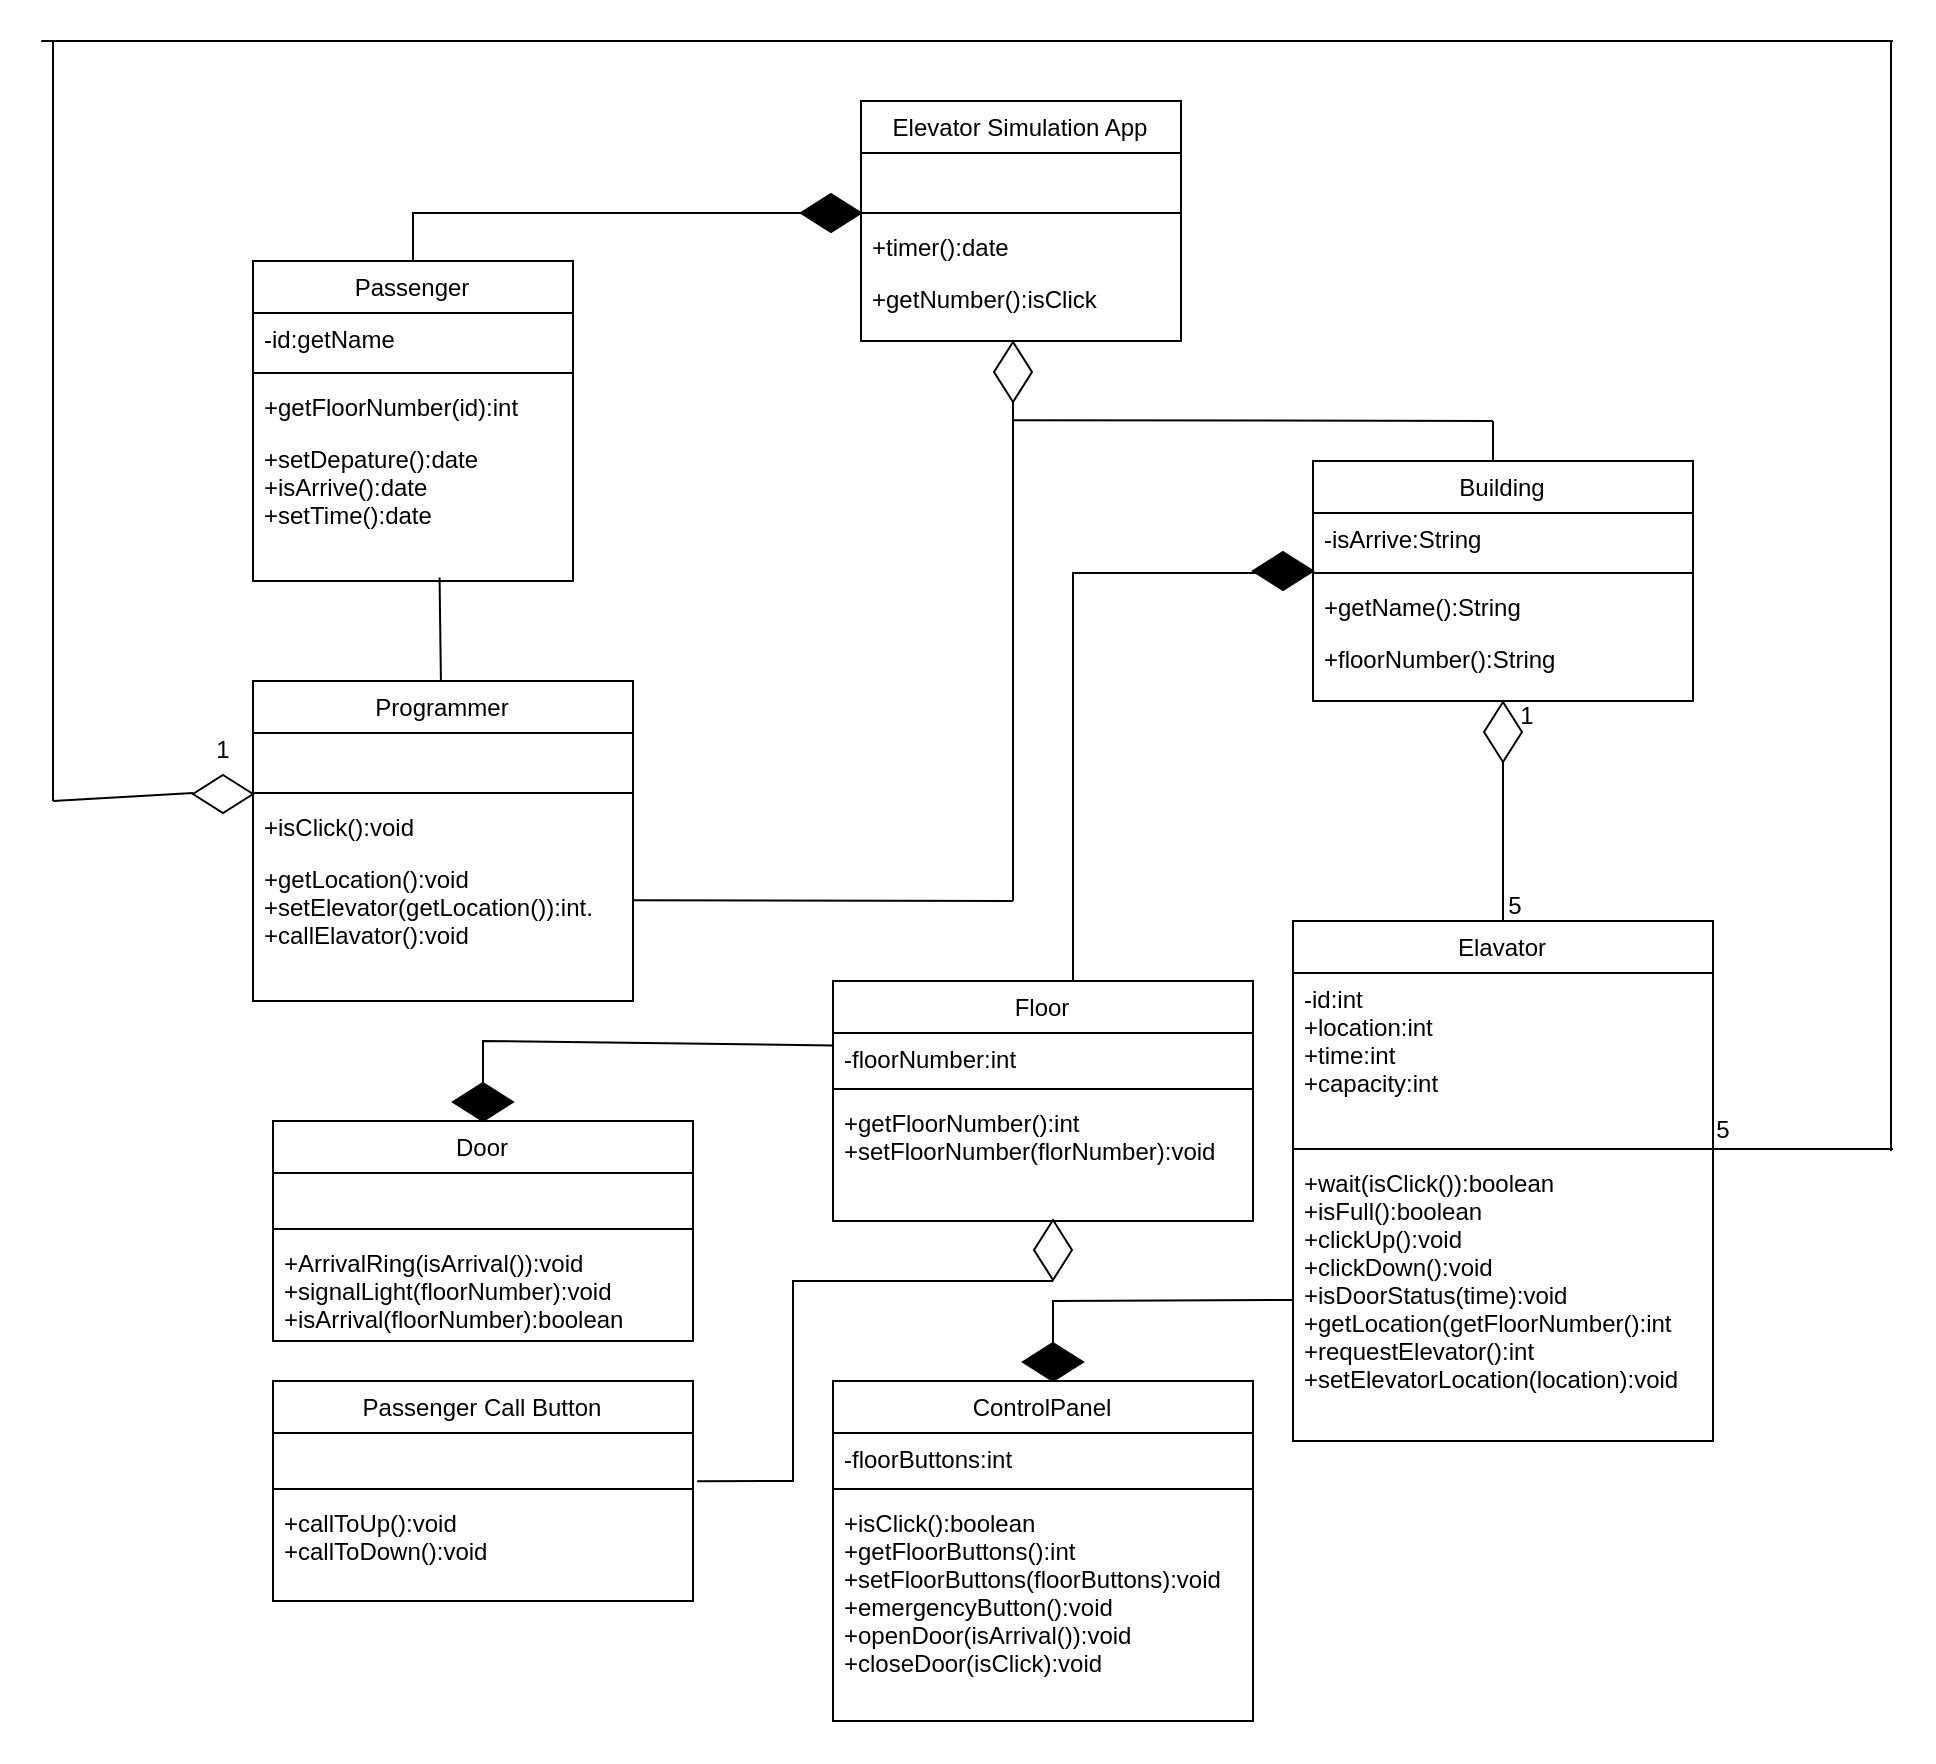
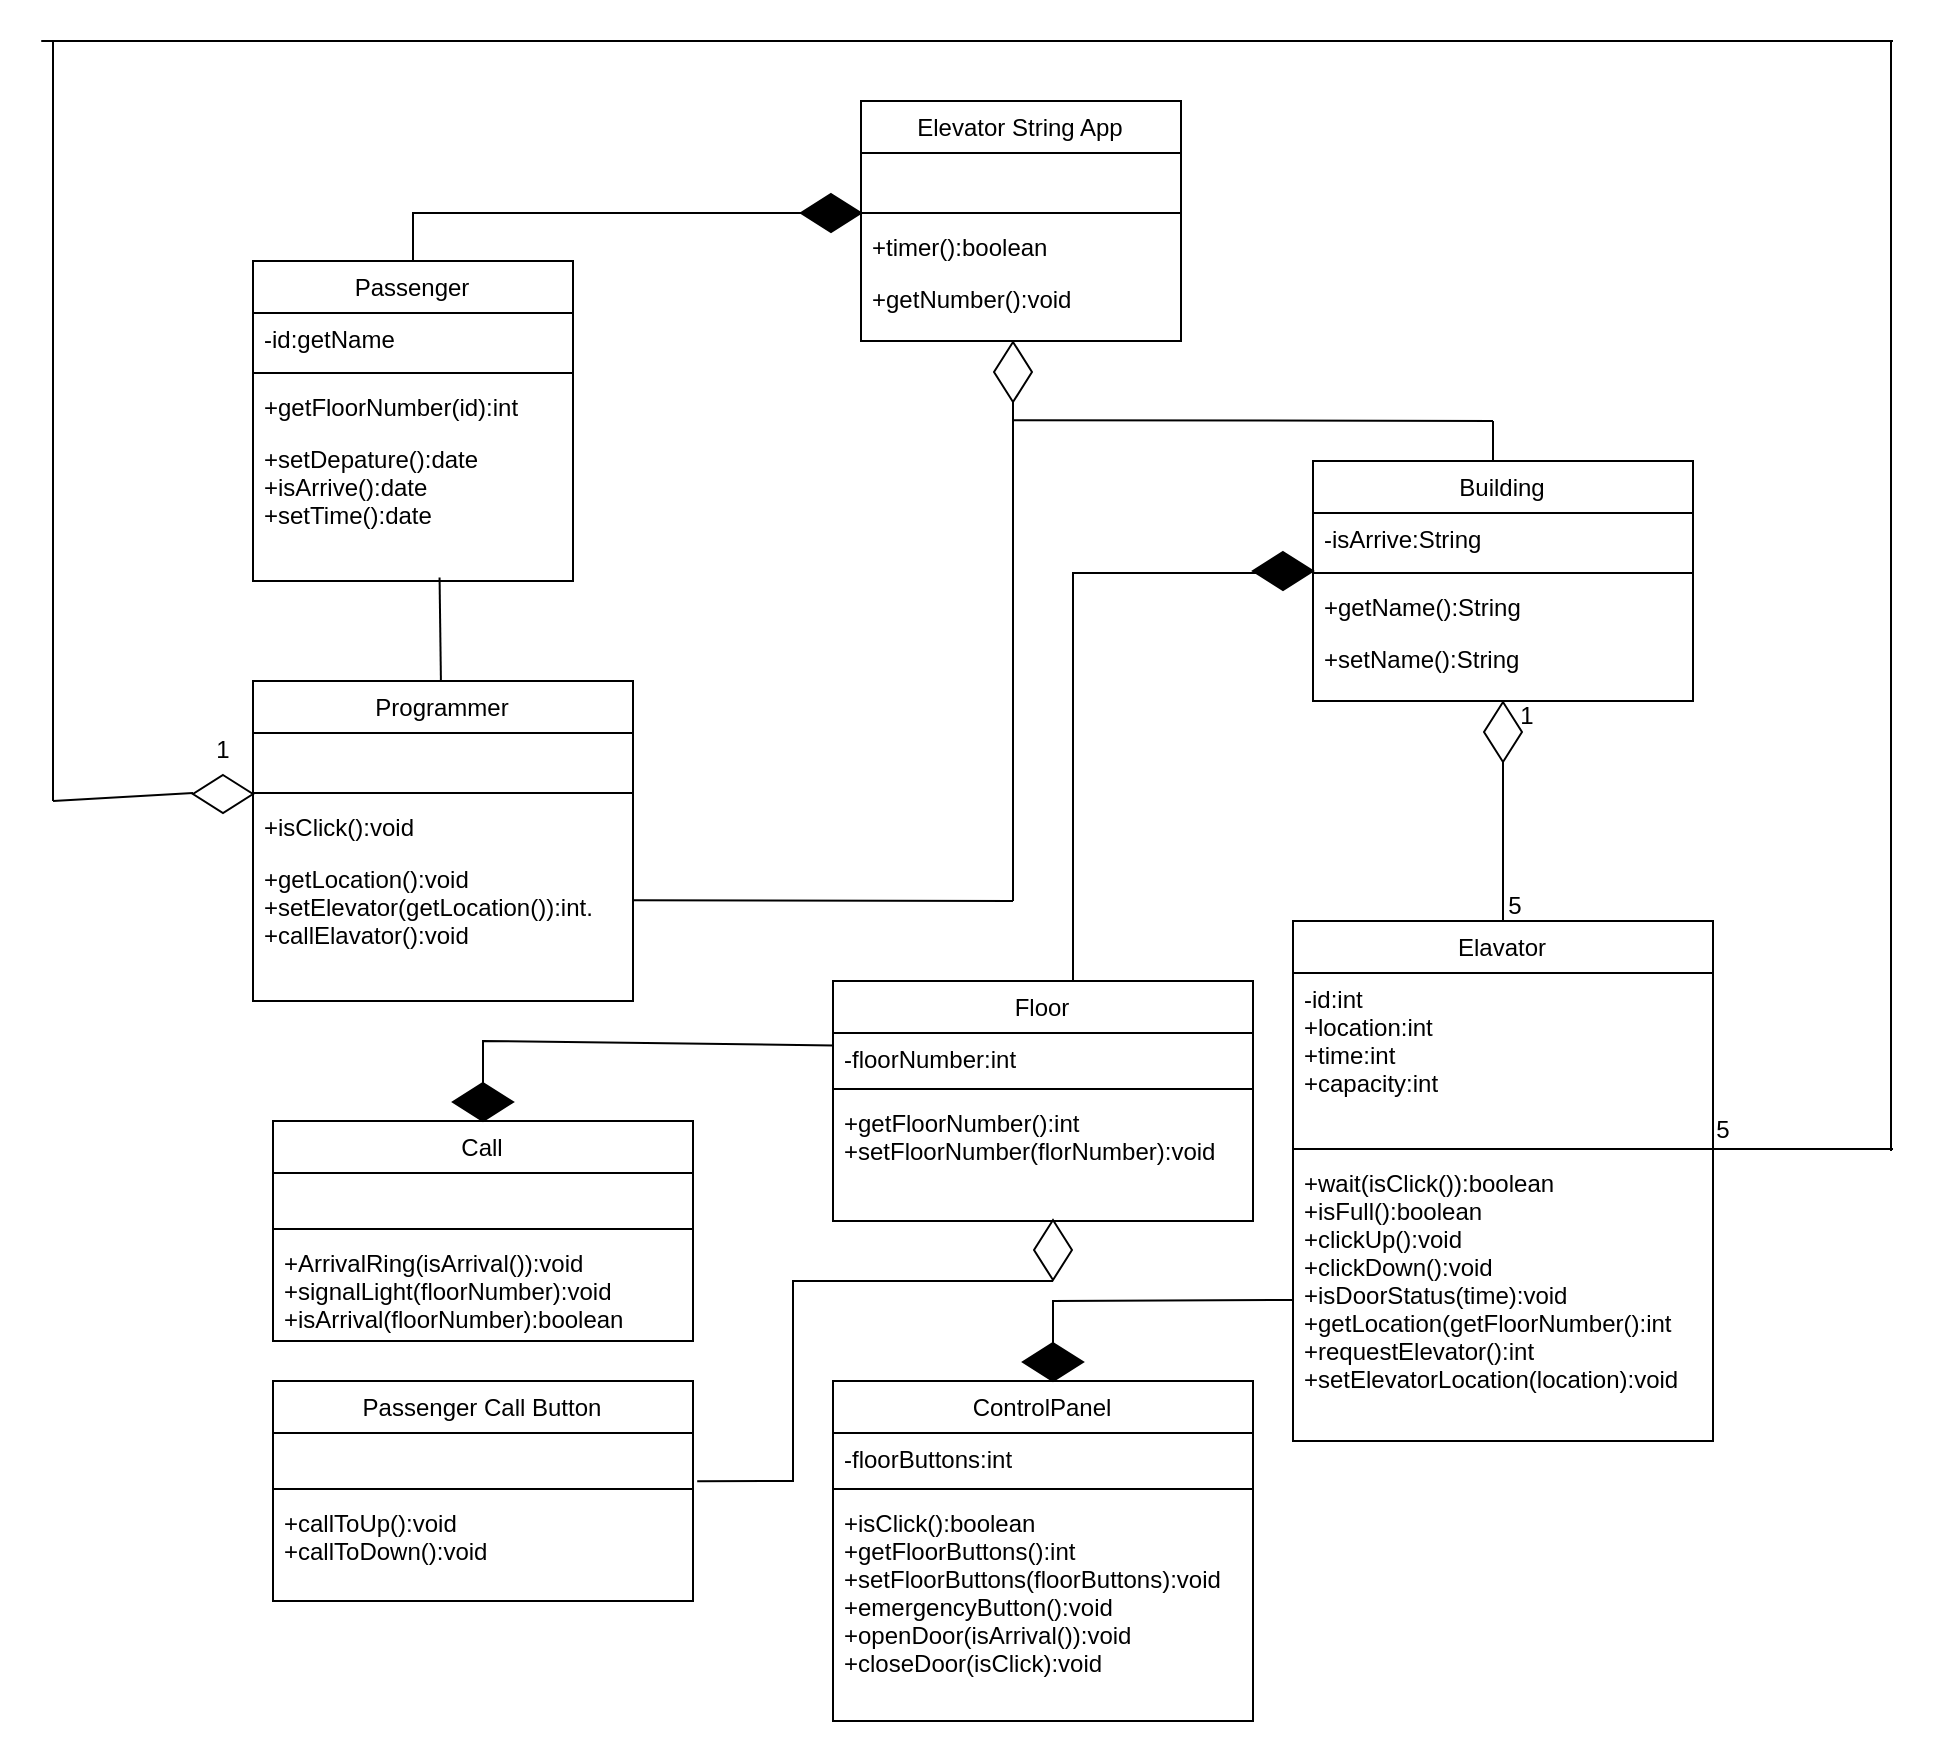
node "Elevator Simulation App": label "Elevator Simulation App" -> "Elevator String App"
node "+timer():date": label "+timer():date" -> "+timer():boolean"
node "+getNumber():isClick": label "+getNumber():isClick" -> "+getNumber():void"
node "+floorNumber():String": label "+floorNumber():String" -> "+setName():String"
node "Door": label "Door" -> "Call"
